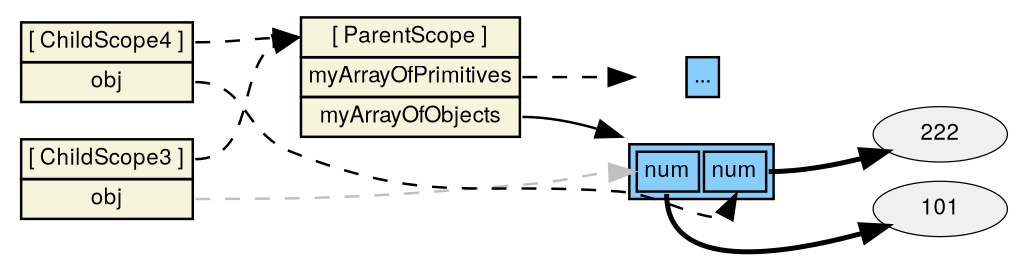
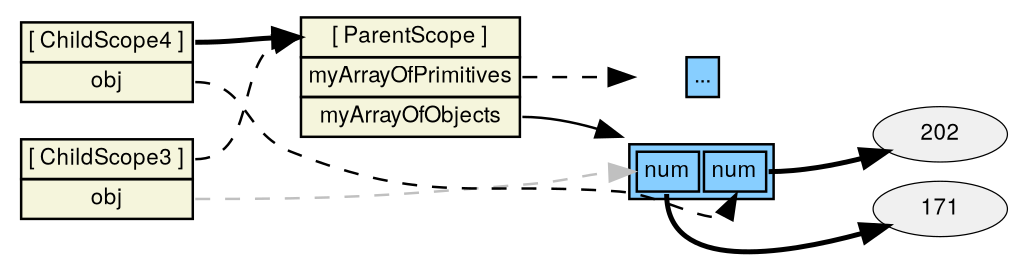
edge "[ ChildScope4 ]" -> "[ ParentScope ]": style dashed -> bold
node "222": label "222" -> "202"
node "101": label "101" -> "171"
